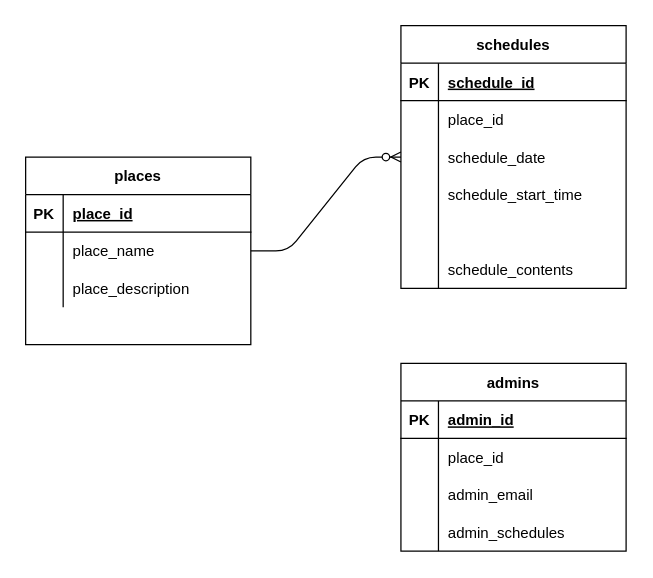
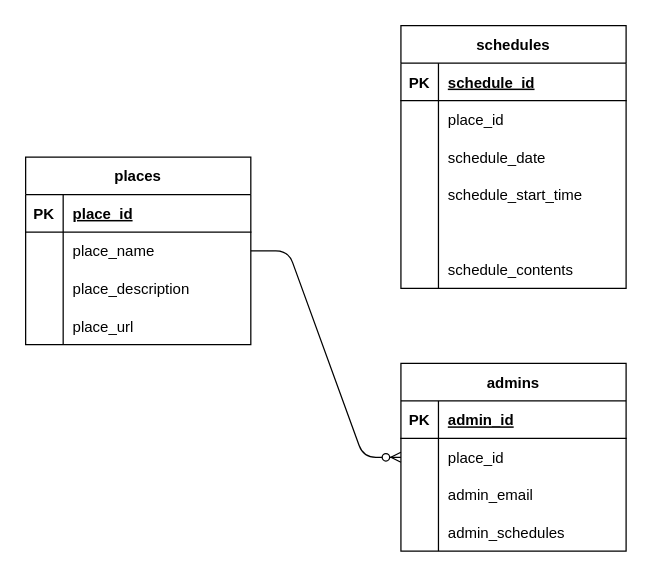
edge "places" -> "schedules": removed
node "place_url": added
edge "places" -> "admins": added
